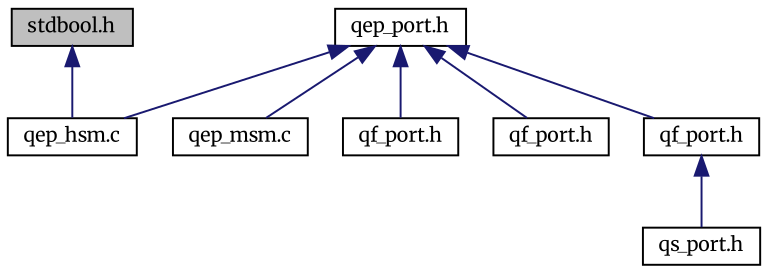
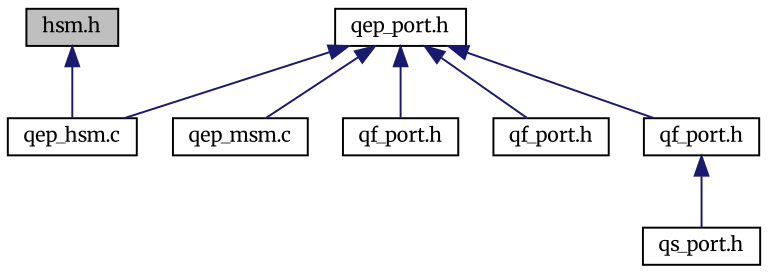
node "stdbool.h": label "stdbool.h" -> "hsm.h"
